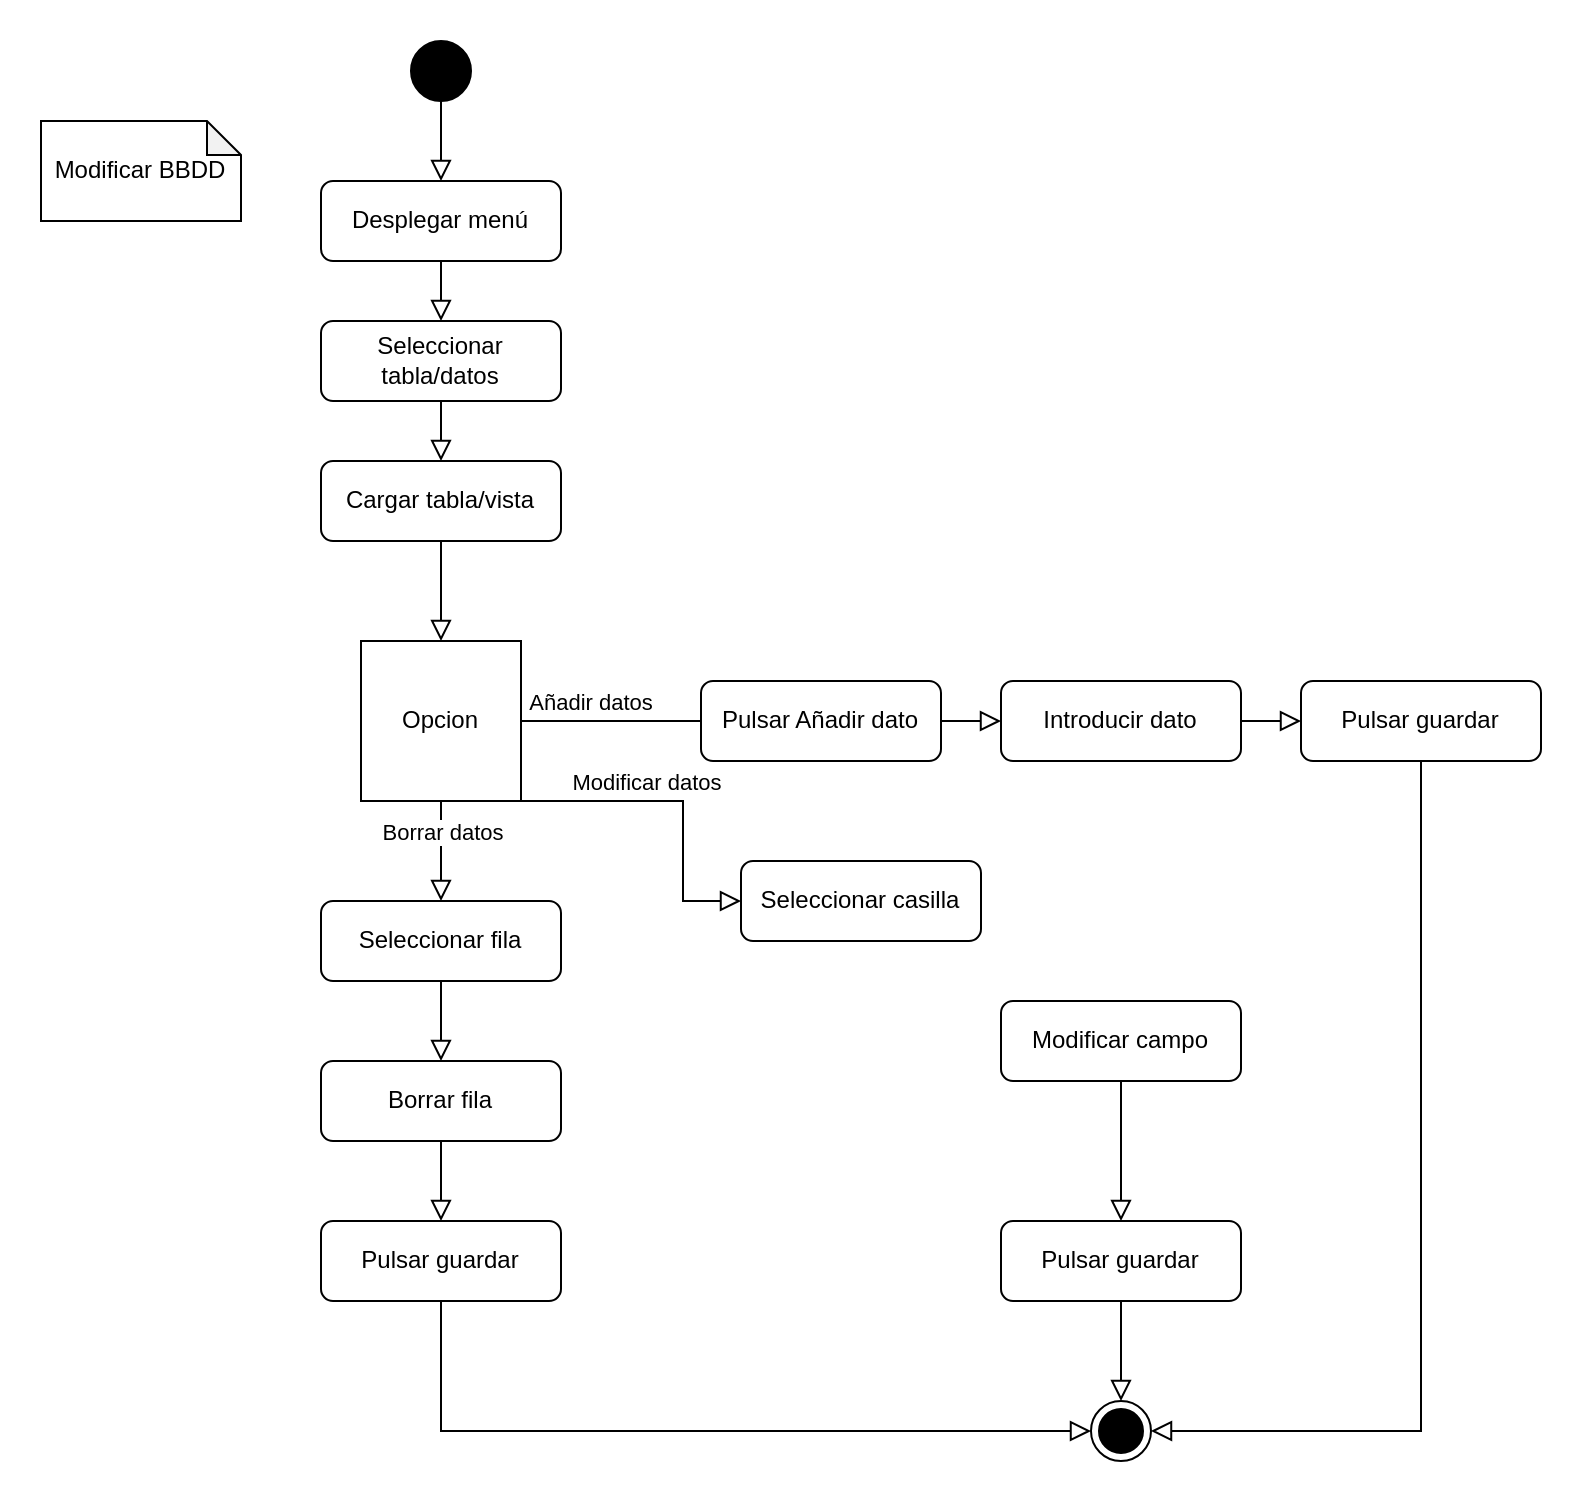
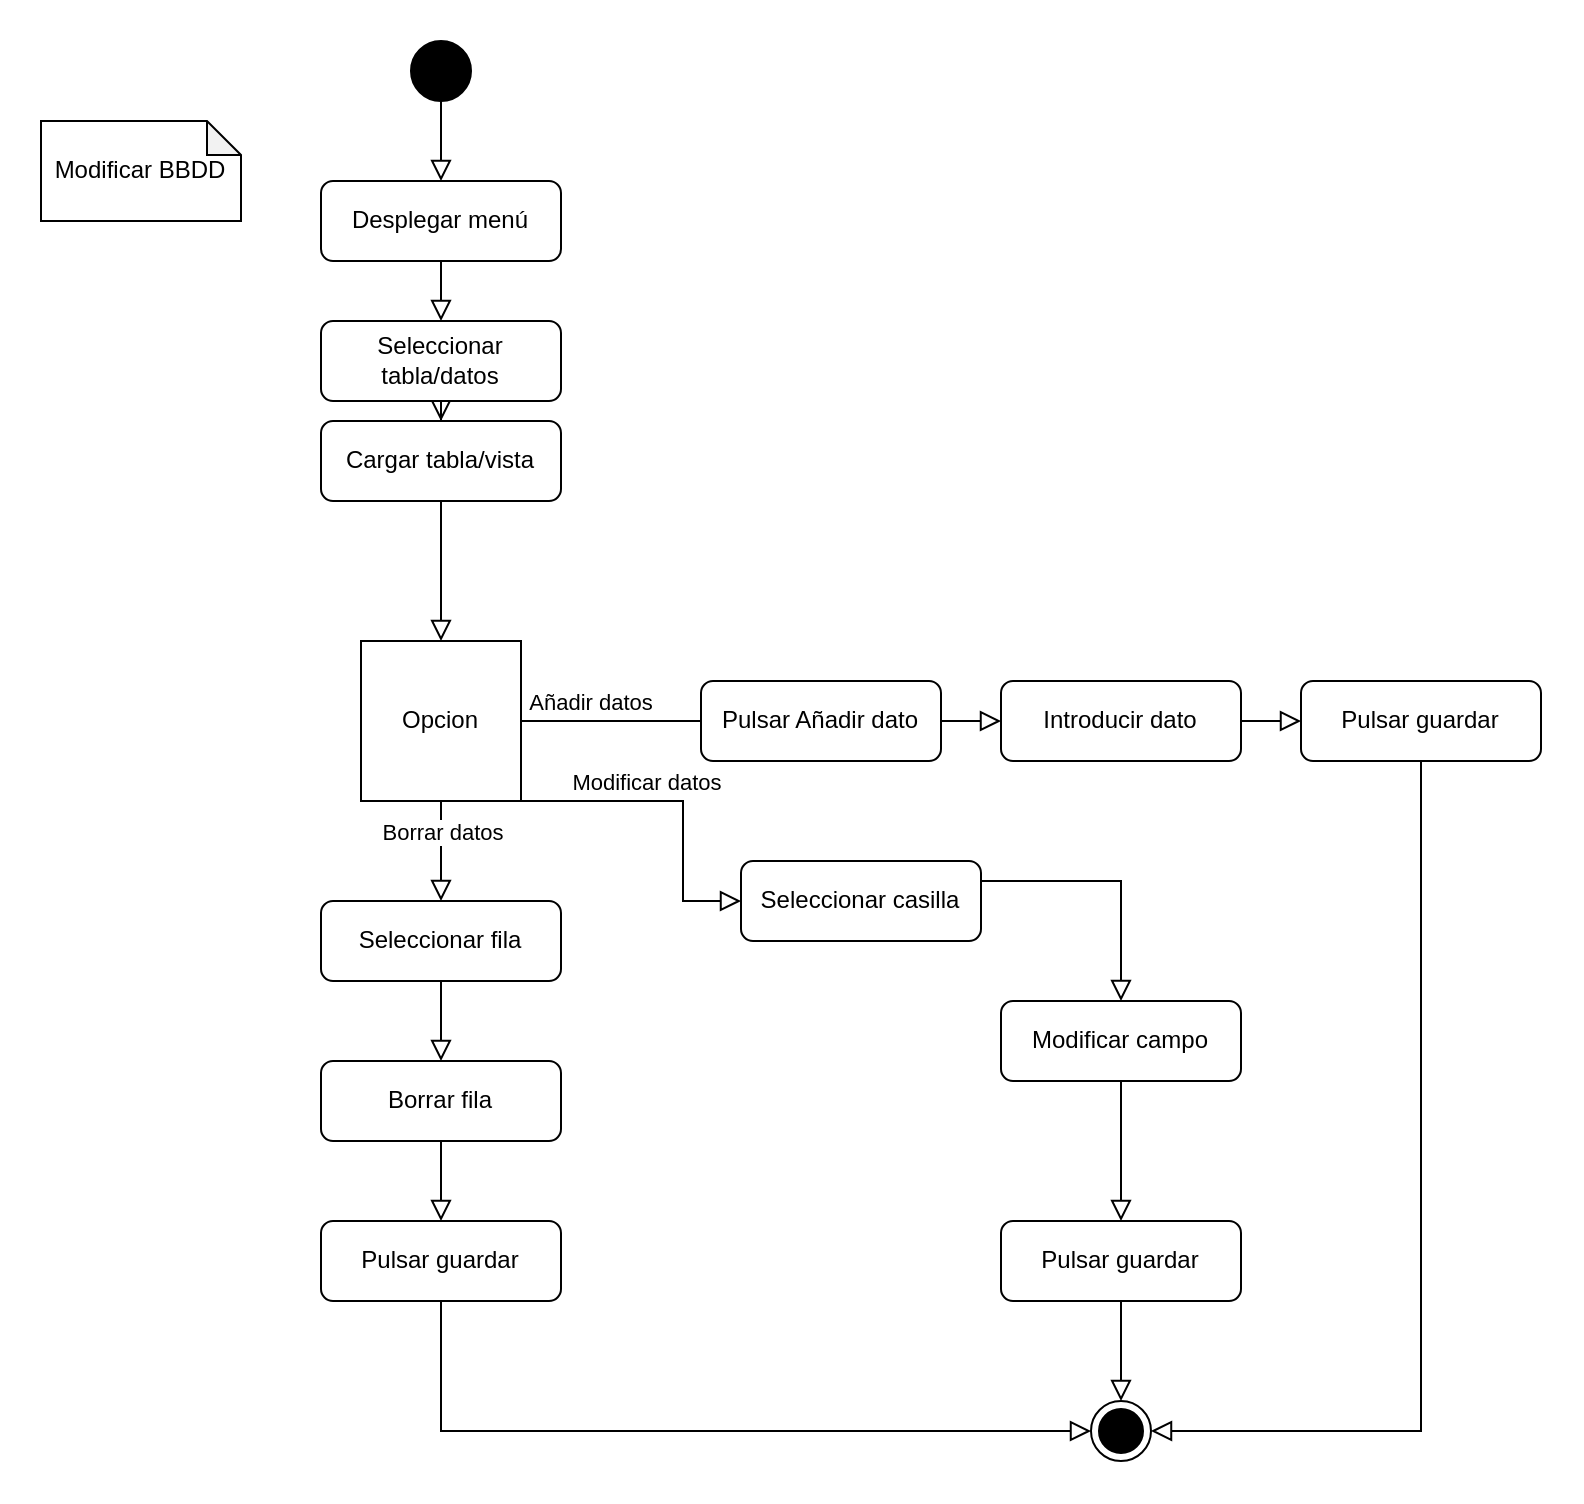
node "Cargar tabla/vista": moved (441, 501) -> (441, 461)
edge "Seleccionar casilla" -> "Modificar campo": added
